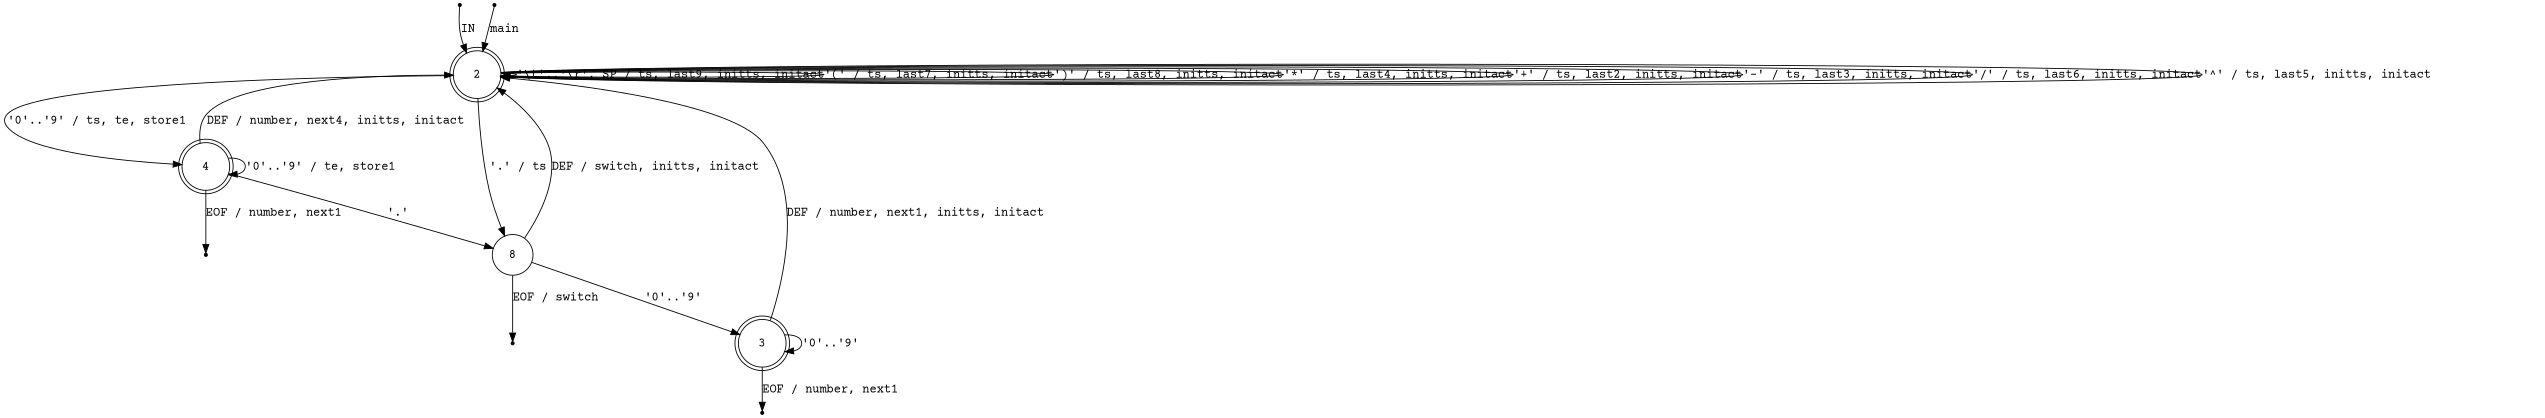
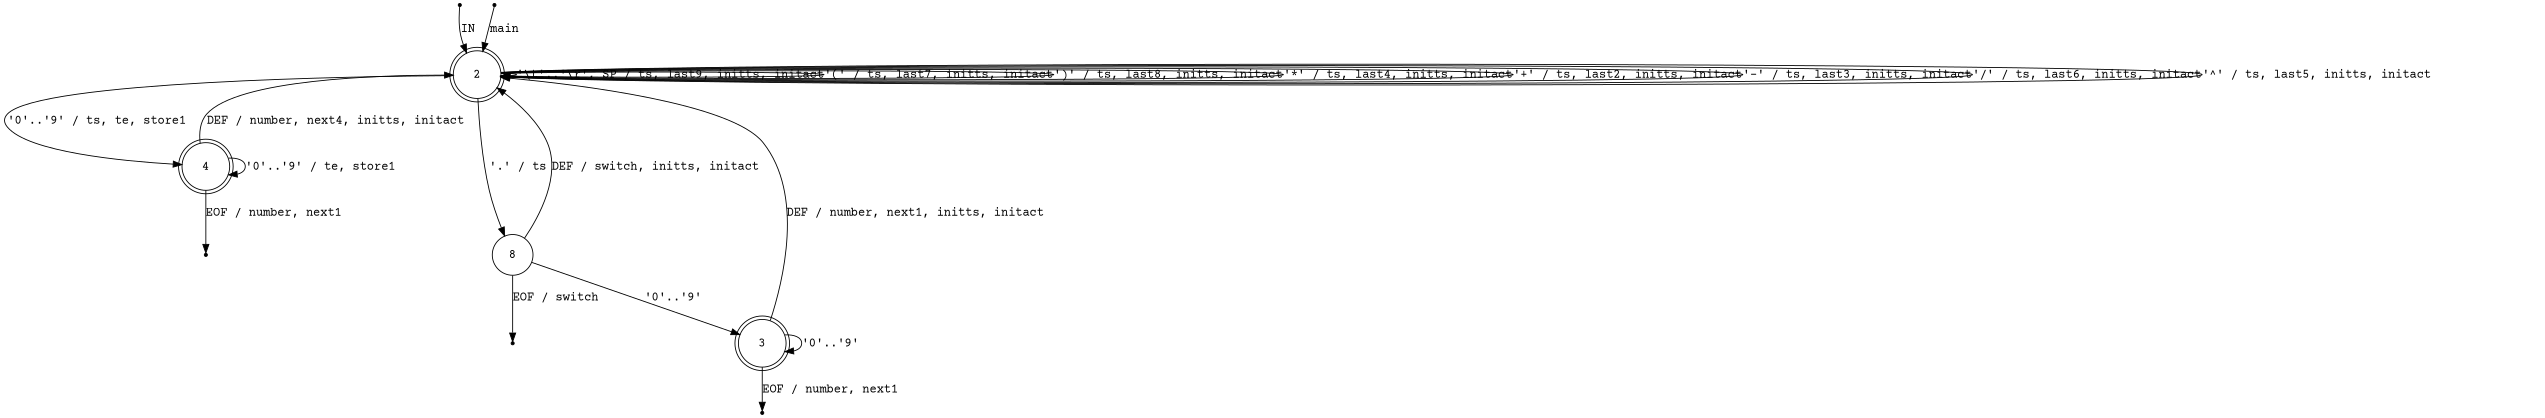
edge "4" -> "8": removed, label "'.'"
